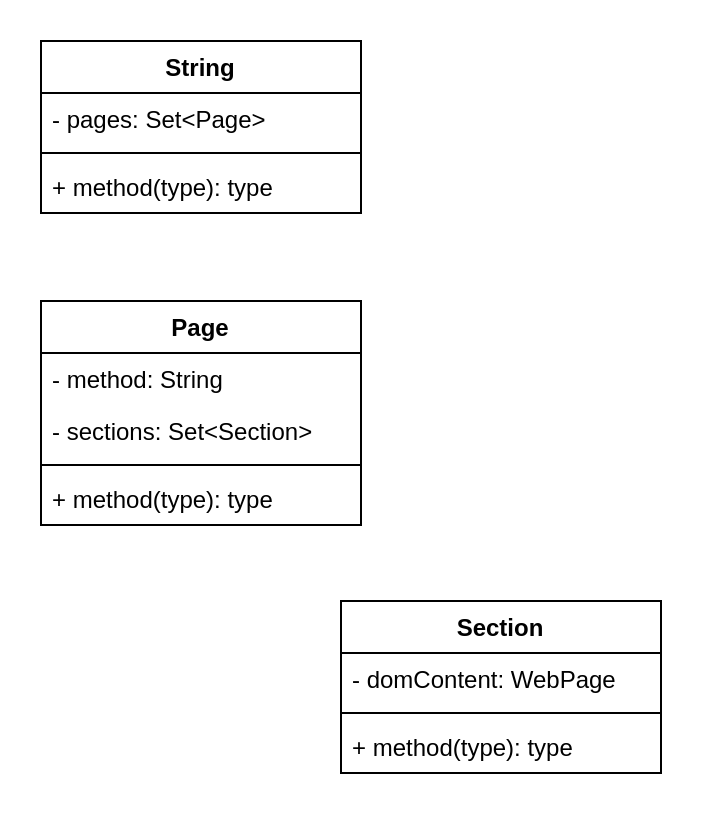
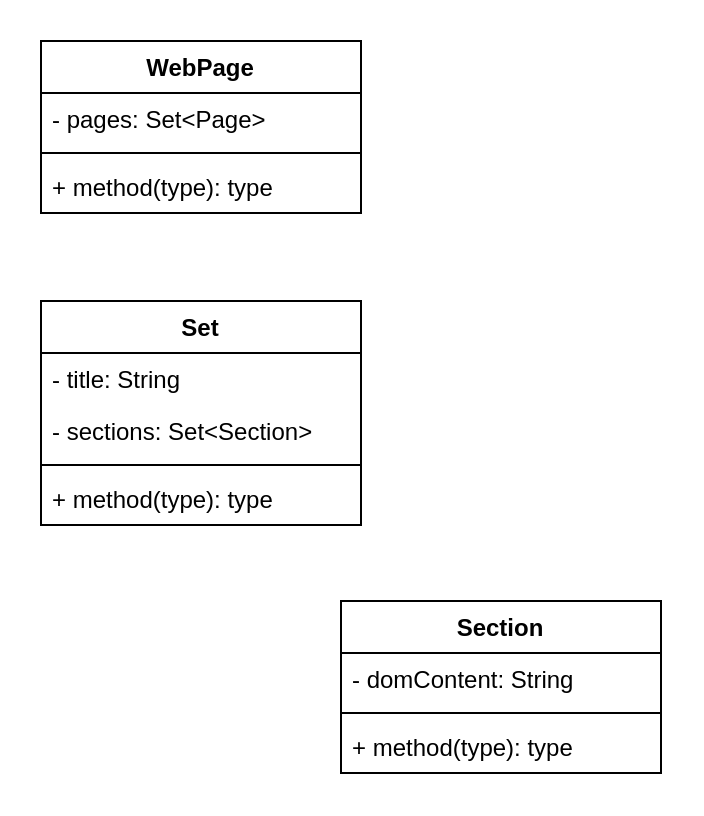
node "String": label "String" -> "WebPage"
node "Page": label "Page" -> "Set"
node "- method: String": label "- method: String" -> "- title: String"
node "- domContent: WebPage": label "- domContent: WebPage" -> "- domContent: String"
